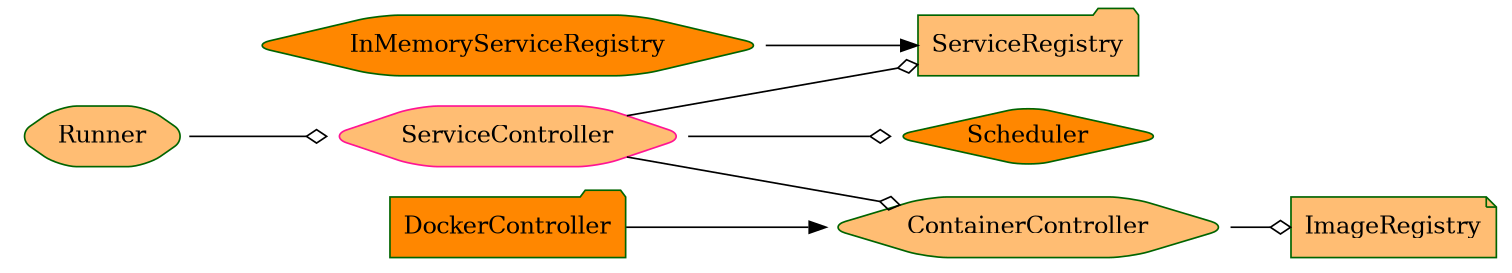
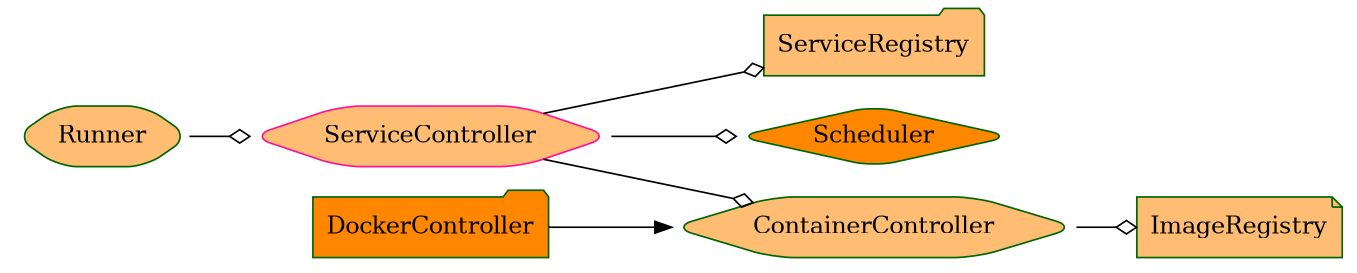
node "InMemoryServiceRegistry": removed
